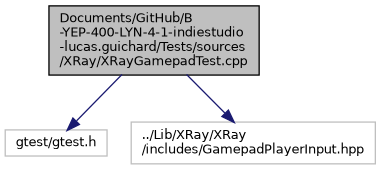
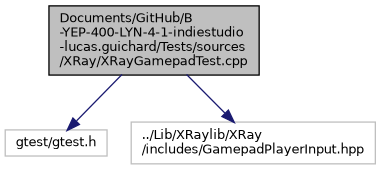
node "../Lib/XRay/XRay /includes/GamepadPlayerInput.hpp": label "../Lib/XRay/XRay /includes/GamepadPlayerInput.hpp" -> "../Lib/XRaylib/XRay /includes/GamepadPlayerInput.hpp"
